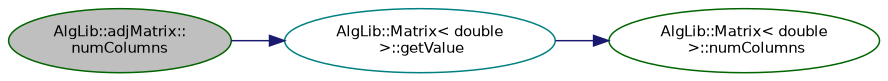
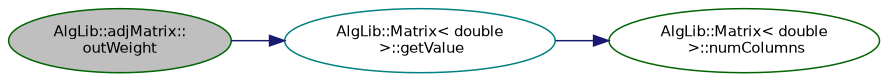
node "AlgLib::adjMatrix:: numColumns": label "AlgLib::adjMatrix:: numColumns" -> "AlgLib::adjMatrix:: outWeight"
